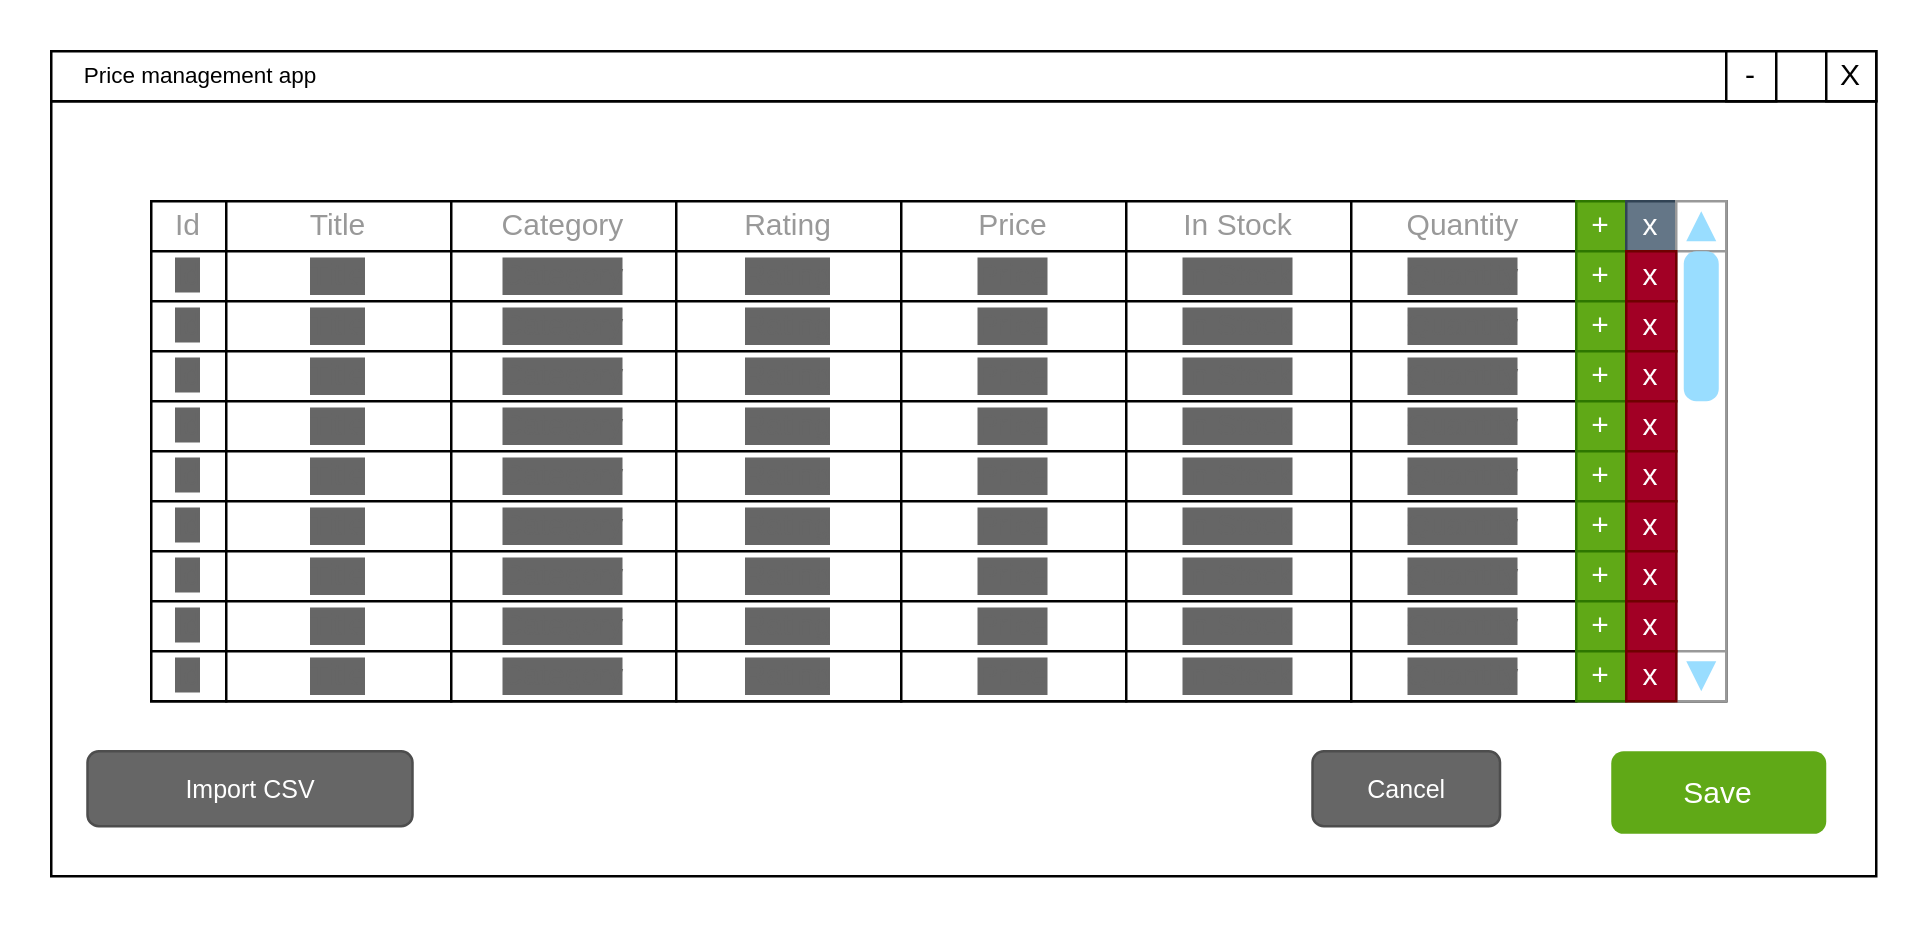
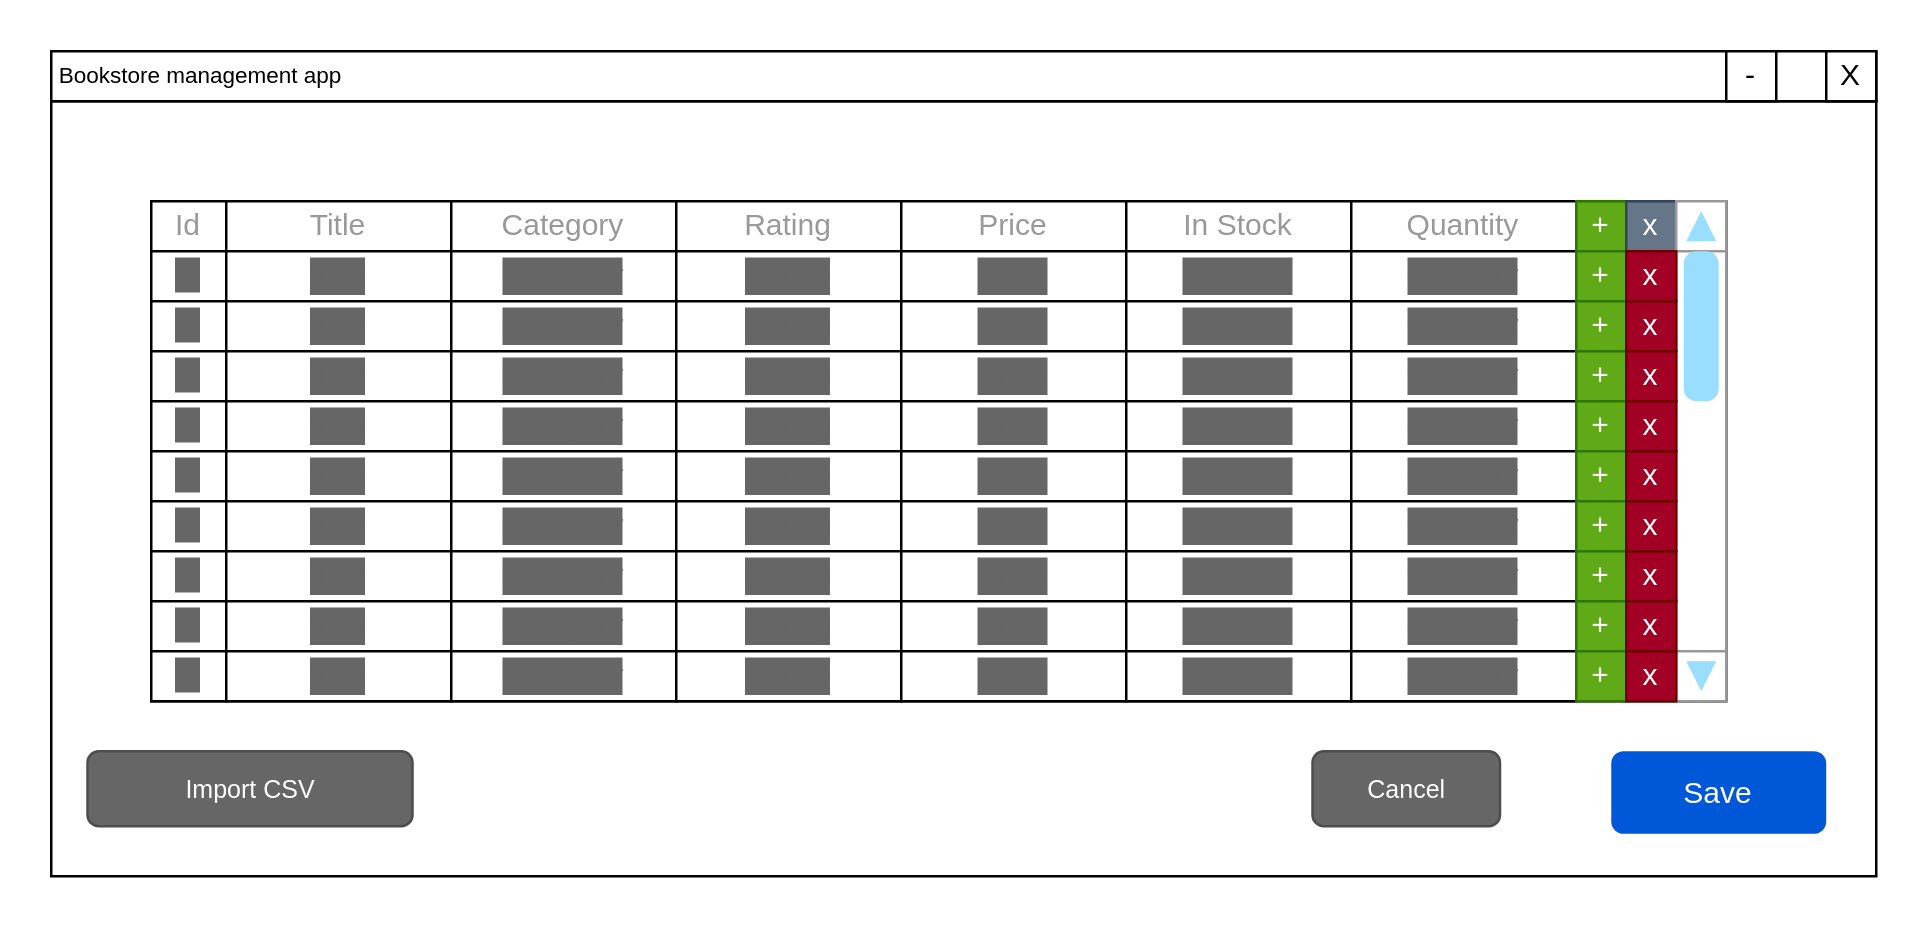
node "Price management app": label "Price management app" -> "Bookstore management app"
node "Save": fillcolor #60a917 -> #0057d8
